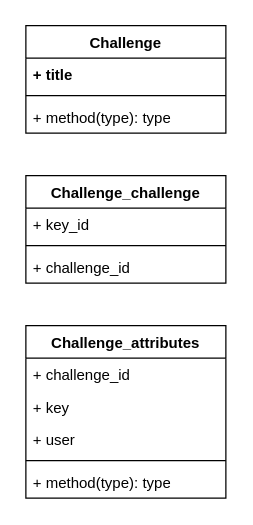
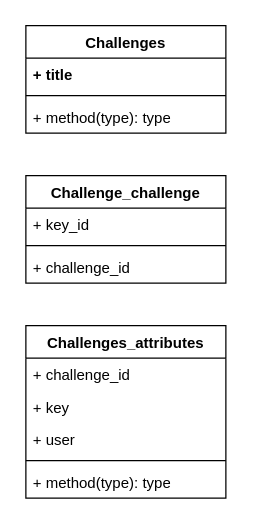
node "Challenge": label "Challenge" -> "Challenges"
node "Challenge_attributes": label "Challenge_attributes" -> "Challenges_attributes"
